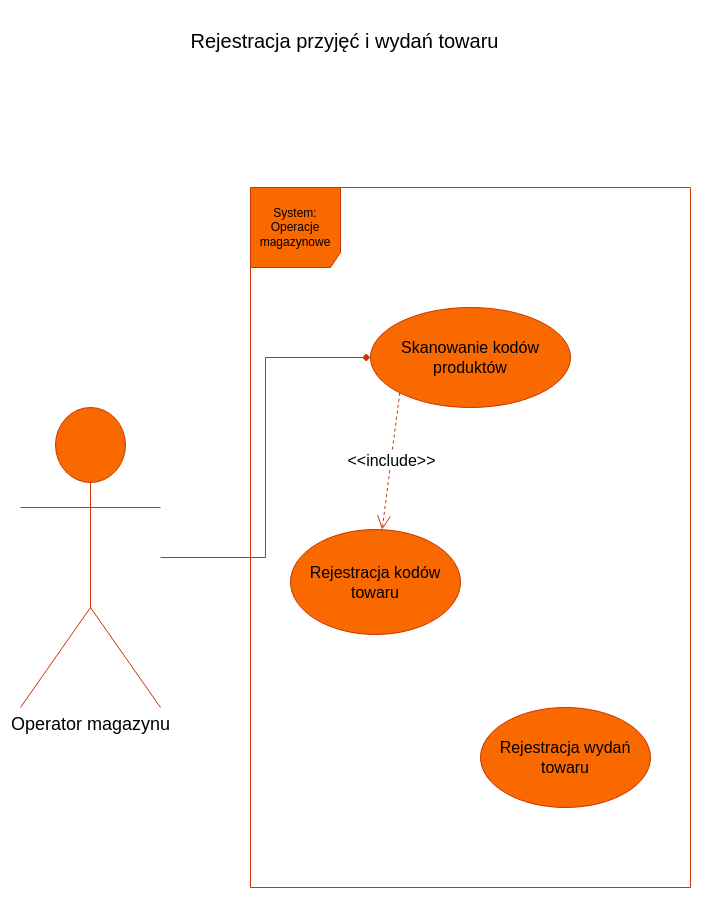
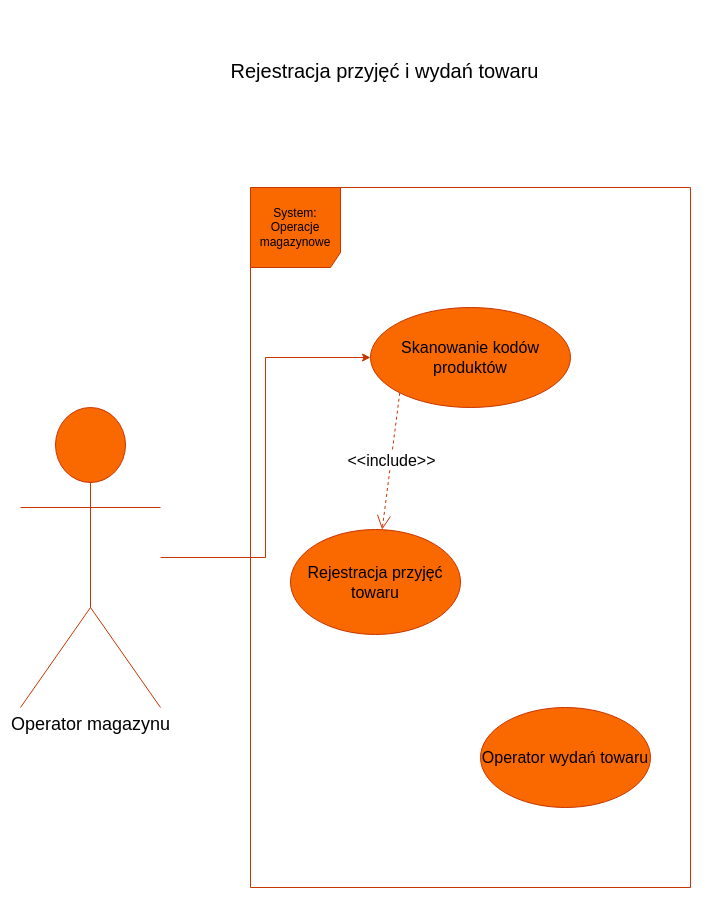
node "Rejestracja przyjęć i wydań towaru": moved (345, 41) -> (385, 71)
edge "Operator magazynu" -> "Skanowanie kodów produktów": arrowhead diamond -> classic
node "Rejestracja kodów towaru": label "Rejestracja kodów towaru" -> "Rejestracja przyjęć towaru"
node "Rejestracja wydań towaru": label "Rejestracja wydań towaru" -> "Operator wydań towaru"
